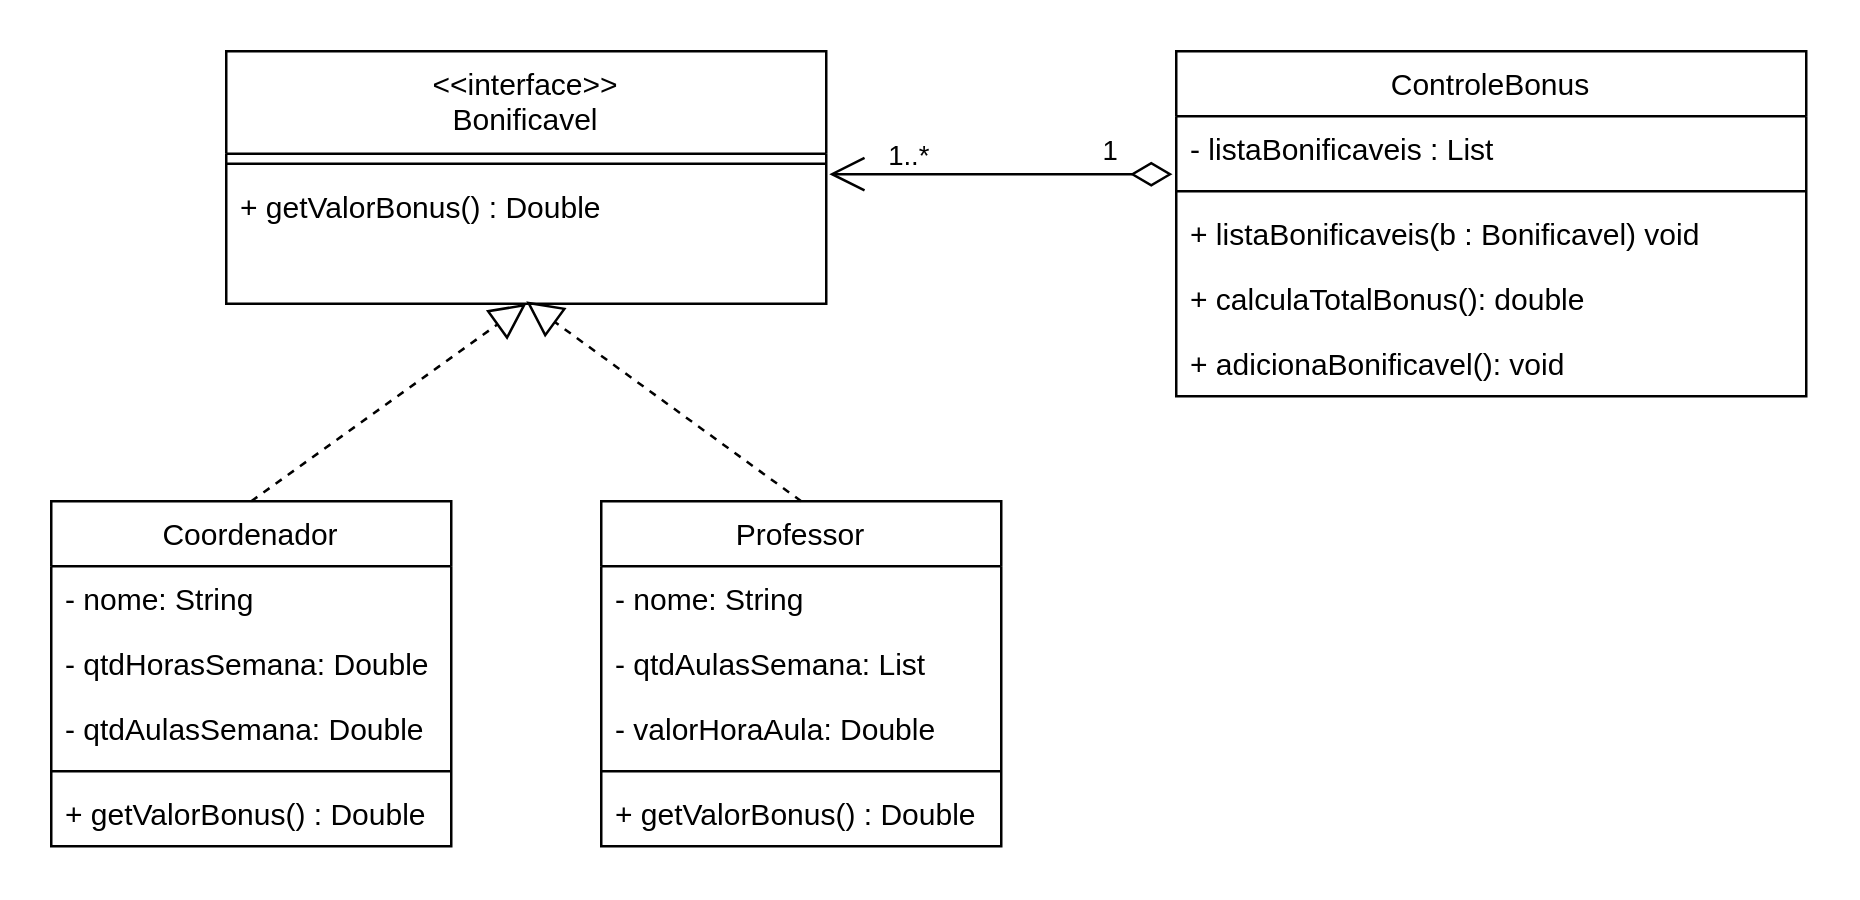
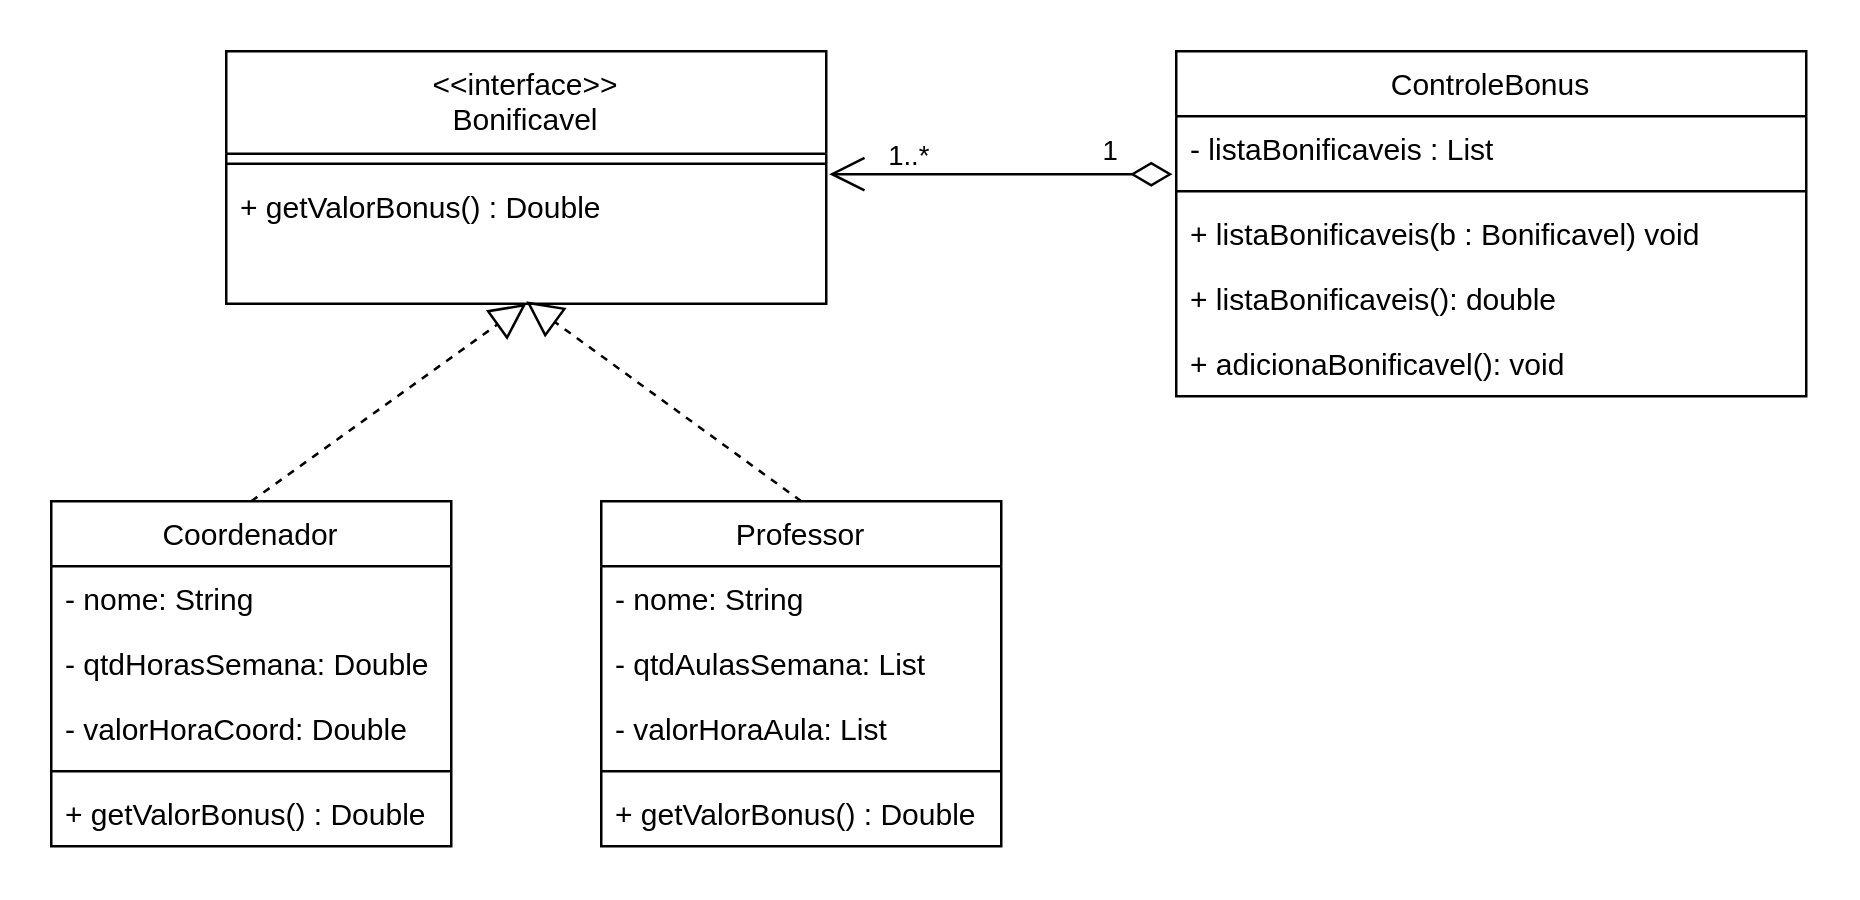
node "+ calculaTotalBonus(): double": label "+ calculaTotalBonus(): double" -> "+ listaBonificaveis(): double"
node "- qtdAulasSemana: Double": label "- qtdAulasSemana: Double" -> "- valorHoraCoord: Double"
node "- valorHoraAula: Double": label "- valorHoraAula: Double" -> "- valorHoraAula: List"
